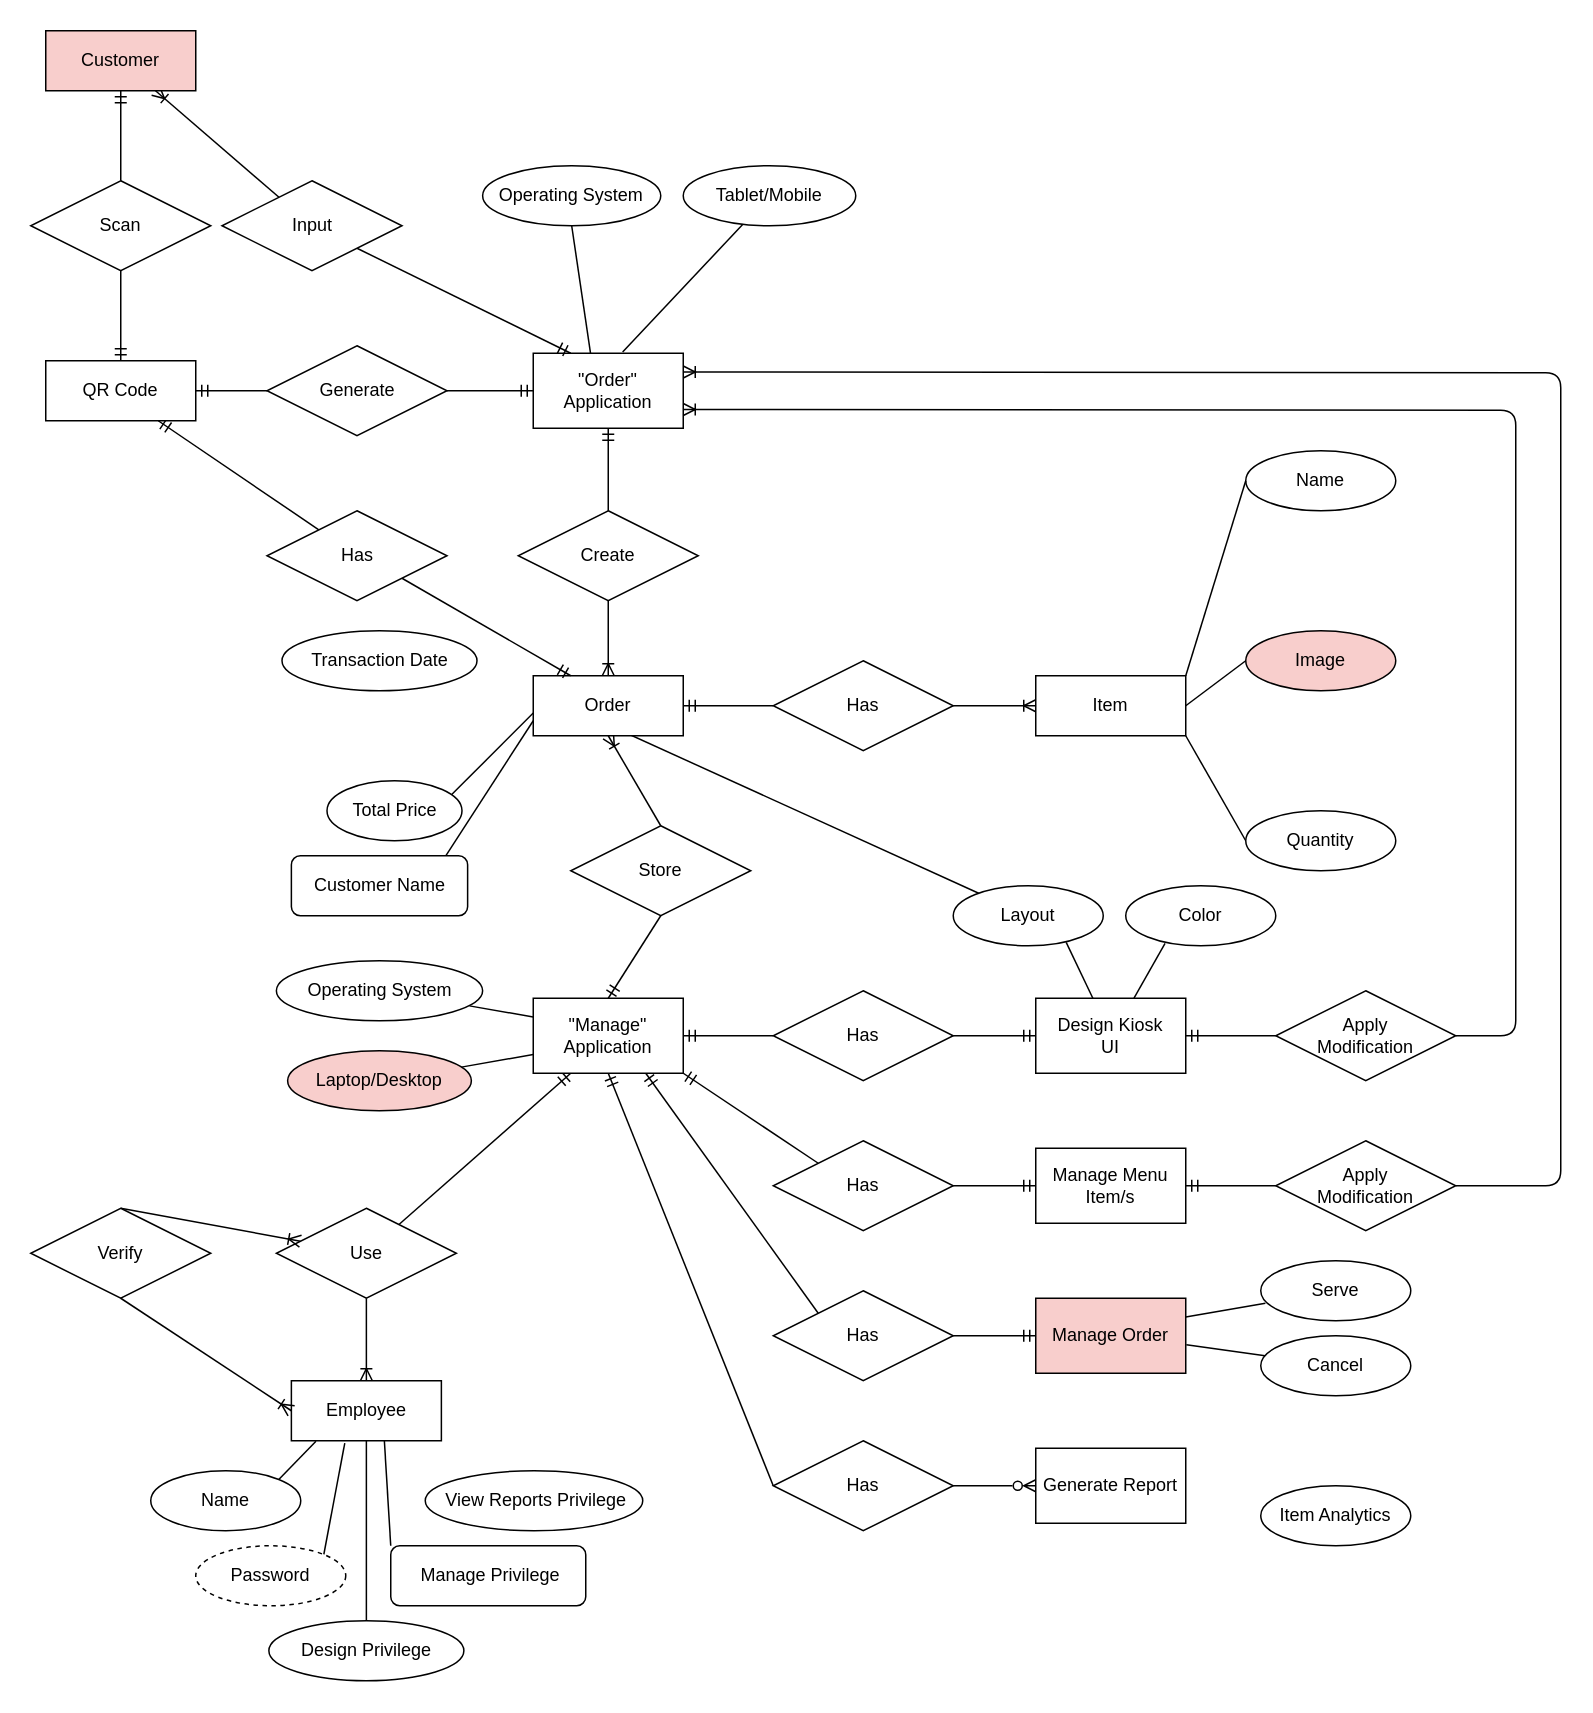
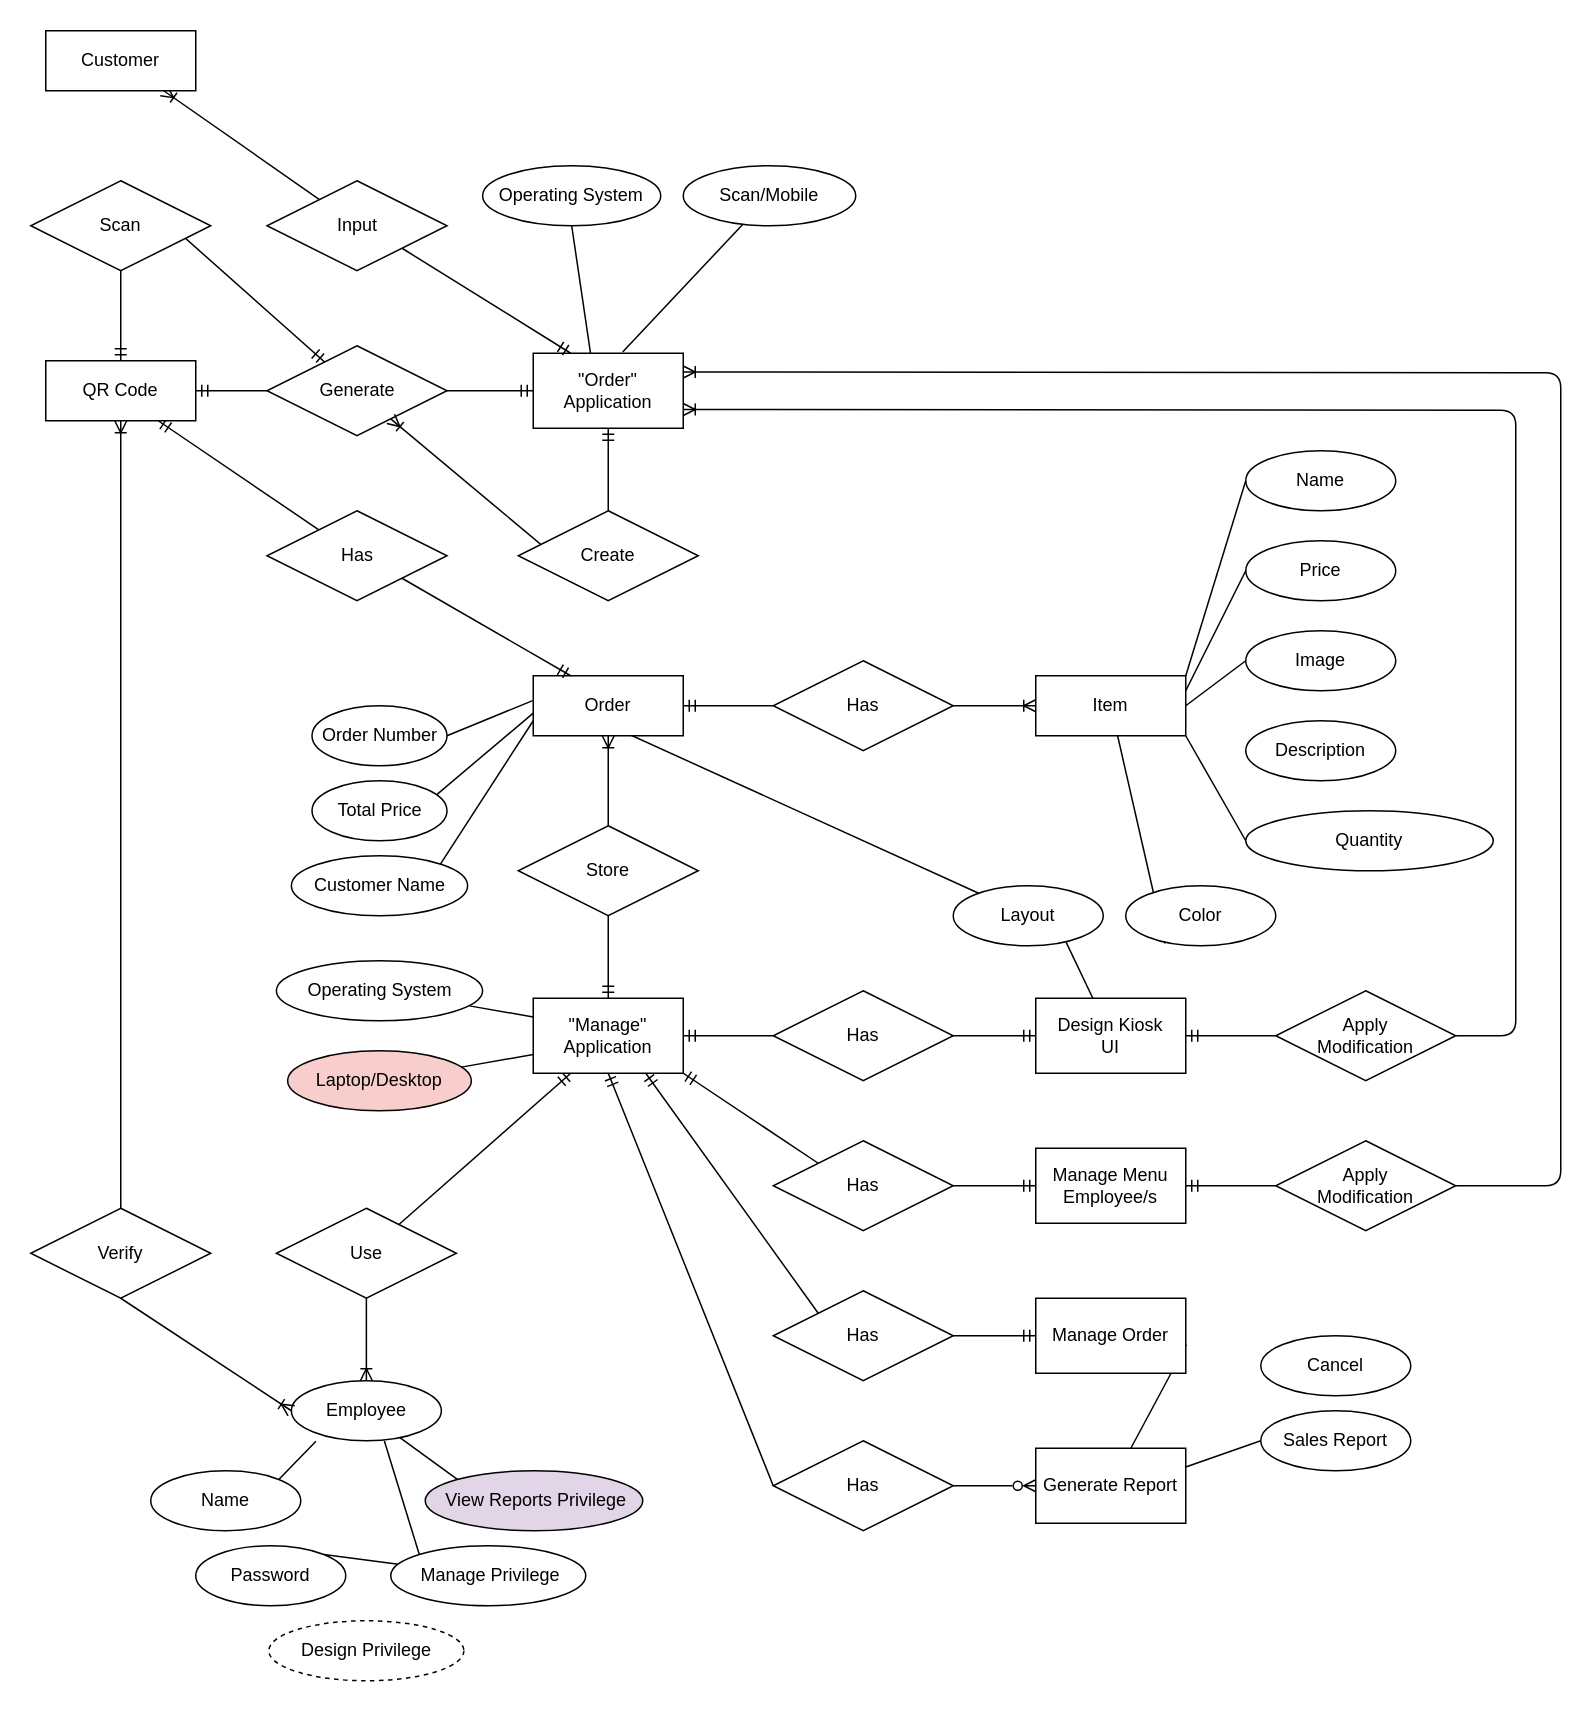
node "Customer": fillcolor #f8cecc -> #ffffff
edge "Scan" -> "Customer": now "Scan" -> "Generate"
node "Tablet/Mobile": label "Tablet/Mobile" -> "Scan/Mobile"
node "Input": moved (312, 226) -> (357, 226)
node "Price": added
edge "Price" -- "Item": added
edge "Create" -> "Order": now "Create" -> "Generate"
node "Transaction Date": removed
node "Image": fillcolor #f8cecc -> #ffffff
edge "Order" -- "Order Number": added
node "Order Number": added
node "Description": added
node "Total Price": moved (395, 811) -> (380, 811)
node "Quantity": size 150x60 -> 248x60
node "Store": moved (661, 871) -> (608, 871)
node "Customer Name": shape rounded rectangle -> ellipse
edge "Color" -- "Design Kiosk UI": now "Color" -- "Item"
node "Manage Menu Item/s": label "Manage Menu Item/s" -> "Manage Menu Employee/s"
edge "Verify" -> "Use": now "Verify" -> "QR Code"
node "Serve": removed
edge "Serve" -- "Manage Order": removed
node "Manage Order": fillcolor #f8cecc -> #ffffff
edge "Manage Order" -- "Cancel": now "Manage Order" -- "Generate Report"
node "Employee": shape rectangle -> ellipse
node "Sales Report": added
edge "Sales Report" -- "Generate Report": added
edge "Employee" -- "View Reports Privilege": added
edge "Employee" -- "Password": now "Manage Privilege" -- "Password"
node "View Reports Privilege": fillcolor #ffffff -> #e1d5e7
node "Item Analytics": removed
edge "Employee" -- "Design Privilege": removed
node "Password": style dashed -> solid
node "Manage Privilege": shape rounded rectangle -> ellipse
node "Design Privilege": style solid -> dashed
